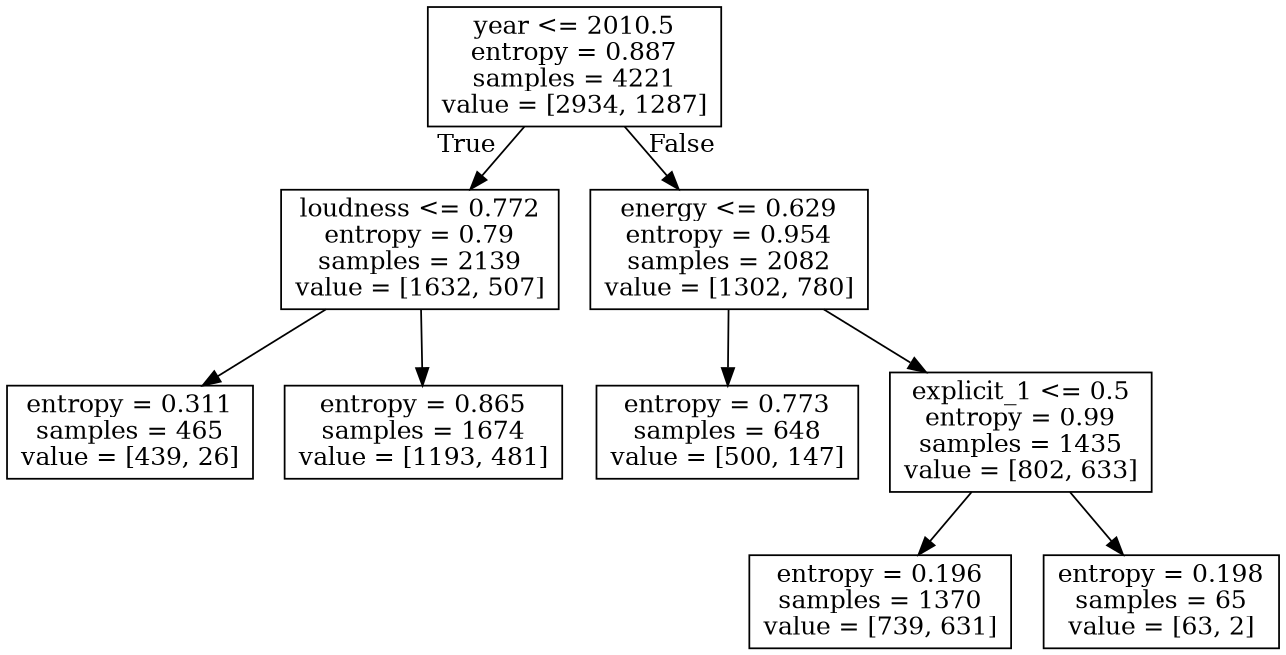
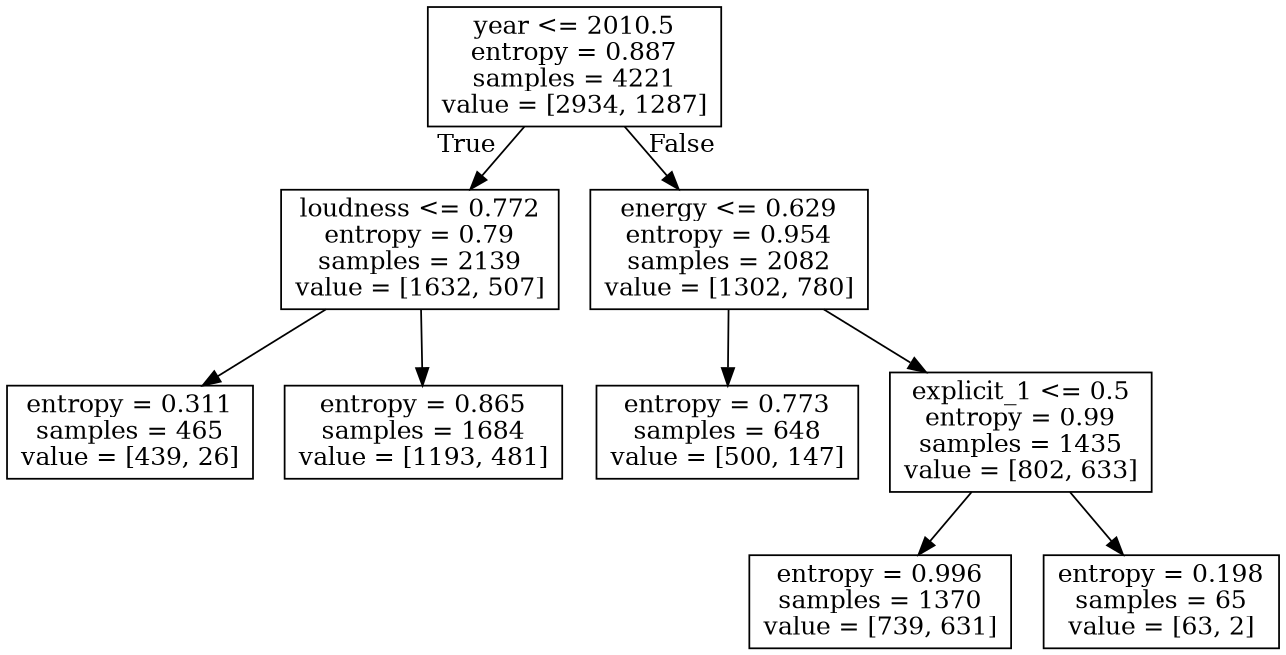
node "entropy = 0.865 samples = 1674 value = [1193, 481]": label "entropy = 0.865 samples = 1674 value = [1193, 481]" -> "entropy = 0.865 samples = 1684 value = [1193, 481]"
node "entropy = 0.196 samples = 1370 value = [739, 631]": label "entropy = 0.196 samples = 1370 value = [739, 631]" -> "entropy = 0.996 samples = 1370 value = [739, 631]"
